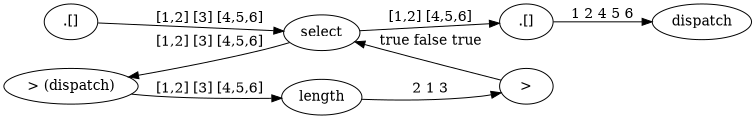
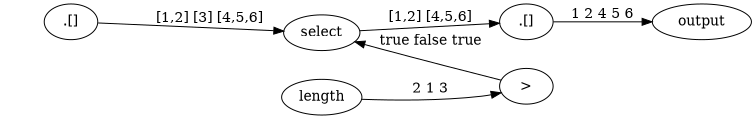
node "dispatch": label "dispatch" -> "output"
node "> (dispatch)": removed
